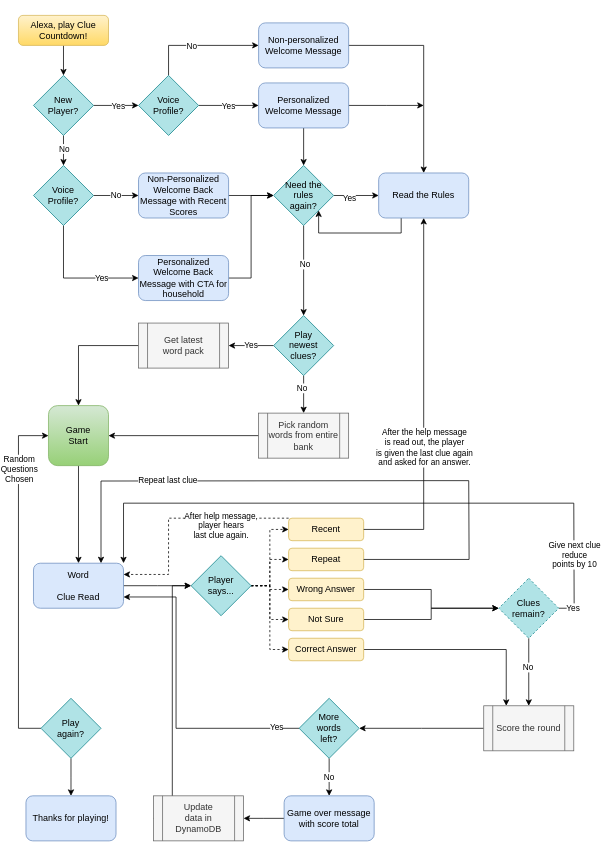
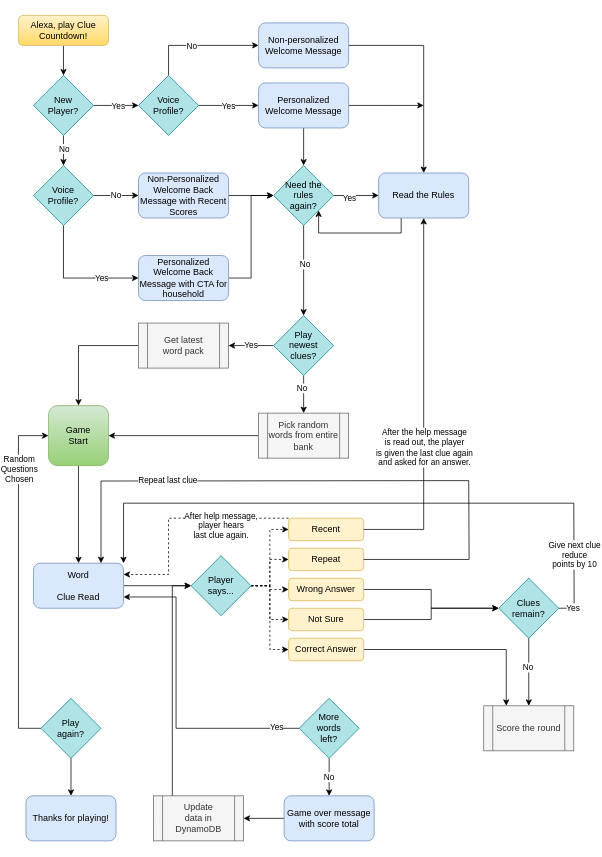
node "Clues remain?": style dashed -> solid
edge "Score the round" -> "More words left?": removed
